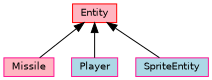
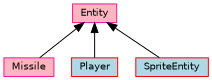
node "Entity": color red -> deeppink
node "Player": color deeppink -> red
node "SpriteEntity": color deeppink -> red
